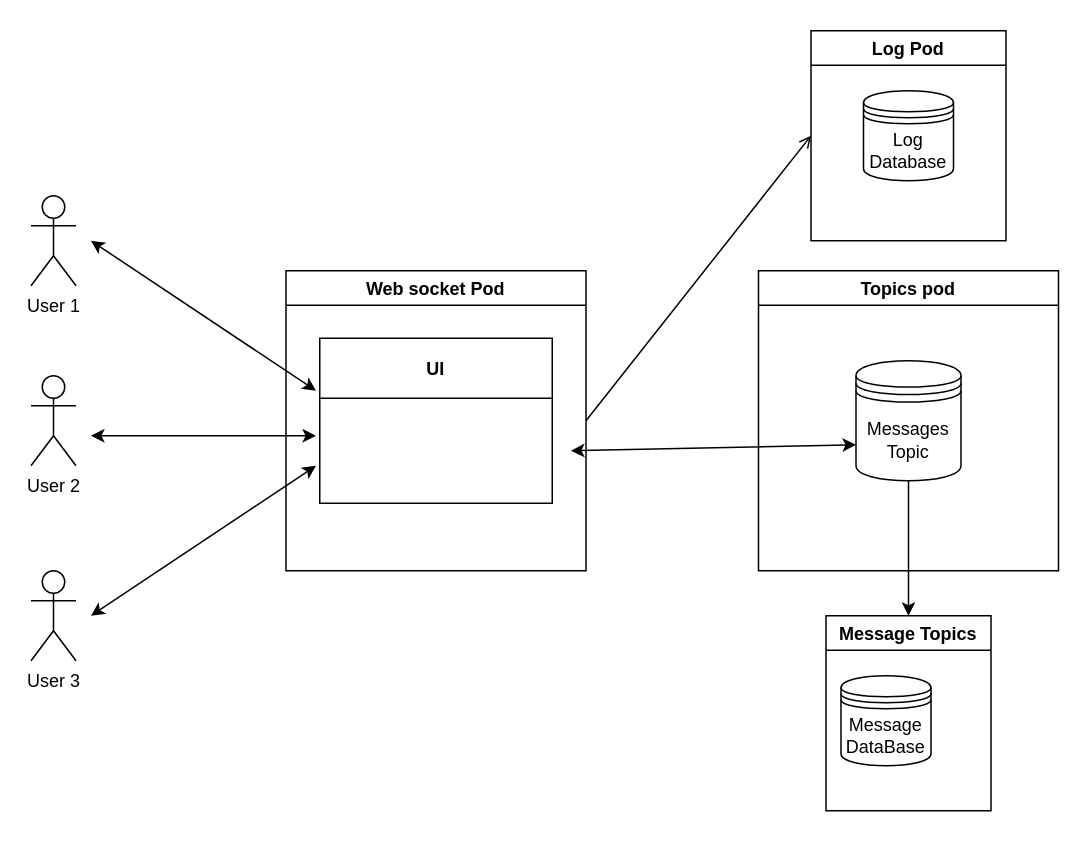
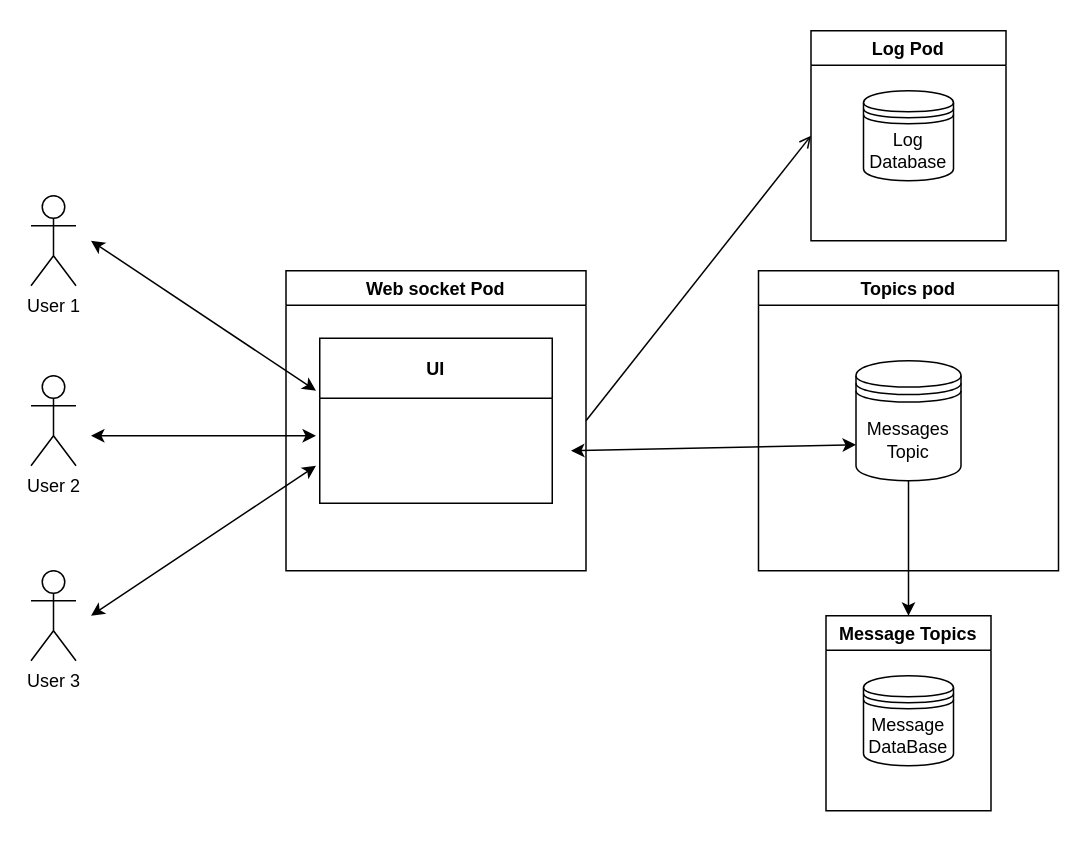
node "Message DataBase": moved (886, 721) -> (908, 721)
